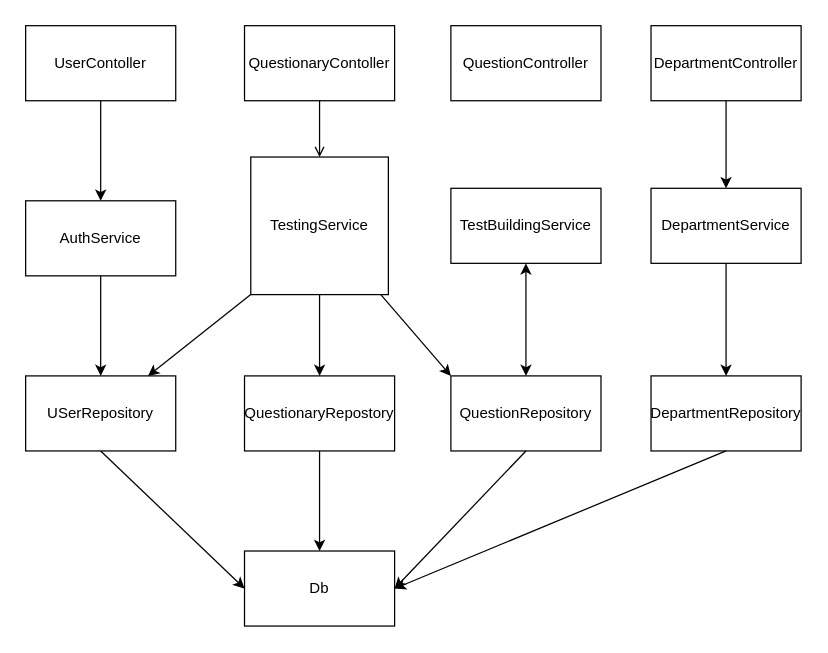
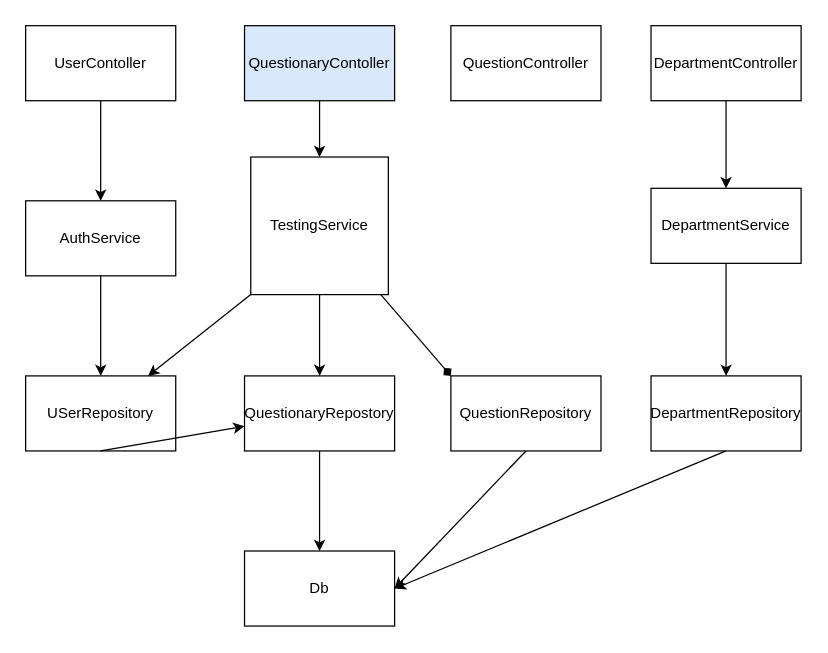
node "QuestionaryContoller": fillcolor #ffffff -> #dae8fc
edge "QuestionaryContoller" -> "TestingService": arrowhead open -> classic
node "TestBuildingService": removed
edge "TestBuildingService" -- "QuestionRepository": removed
edge "TestingService" -> "QuestionRepository": arrowhead classic -> diamond
edge "USerRepository" -> "Db": now "USerRepository" -> "QuestionaryRepostory"
